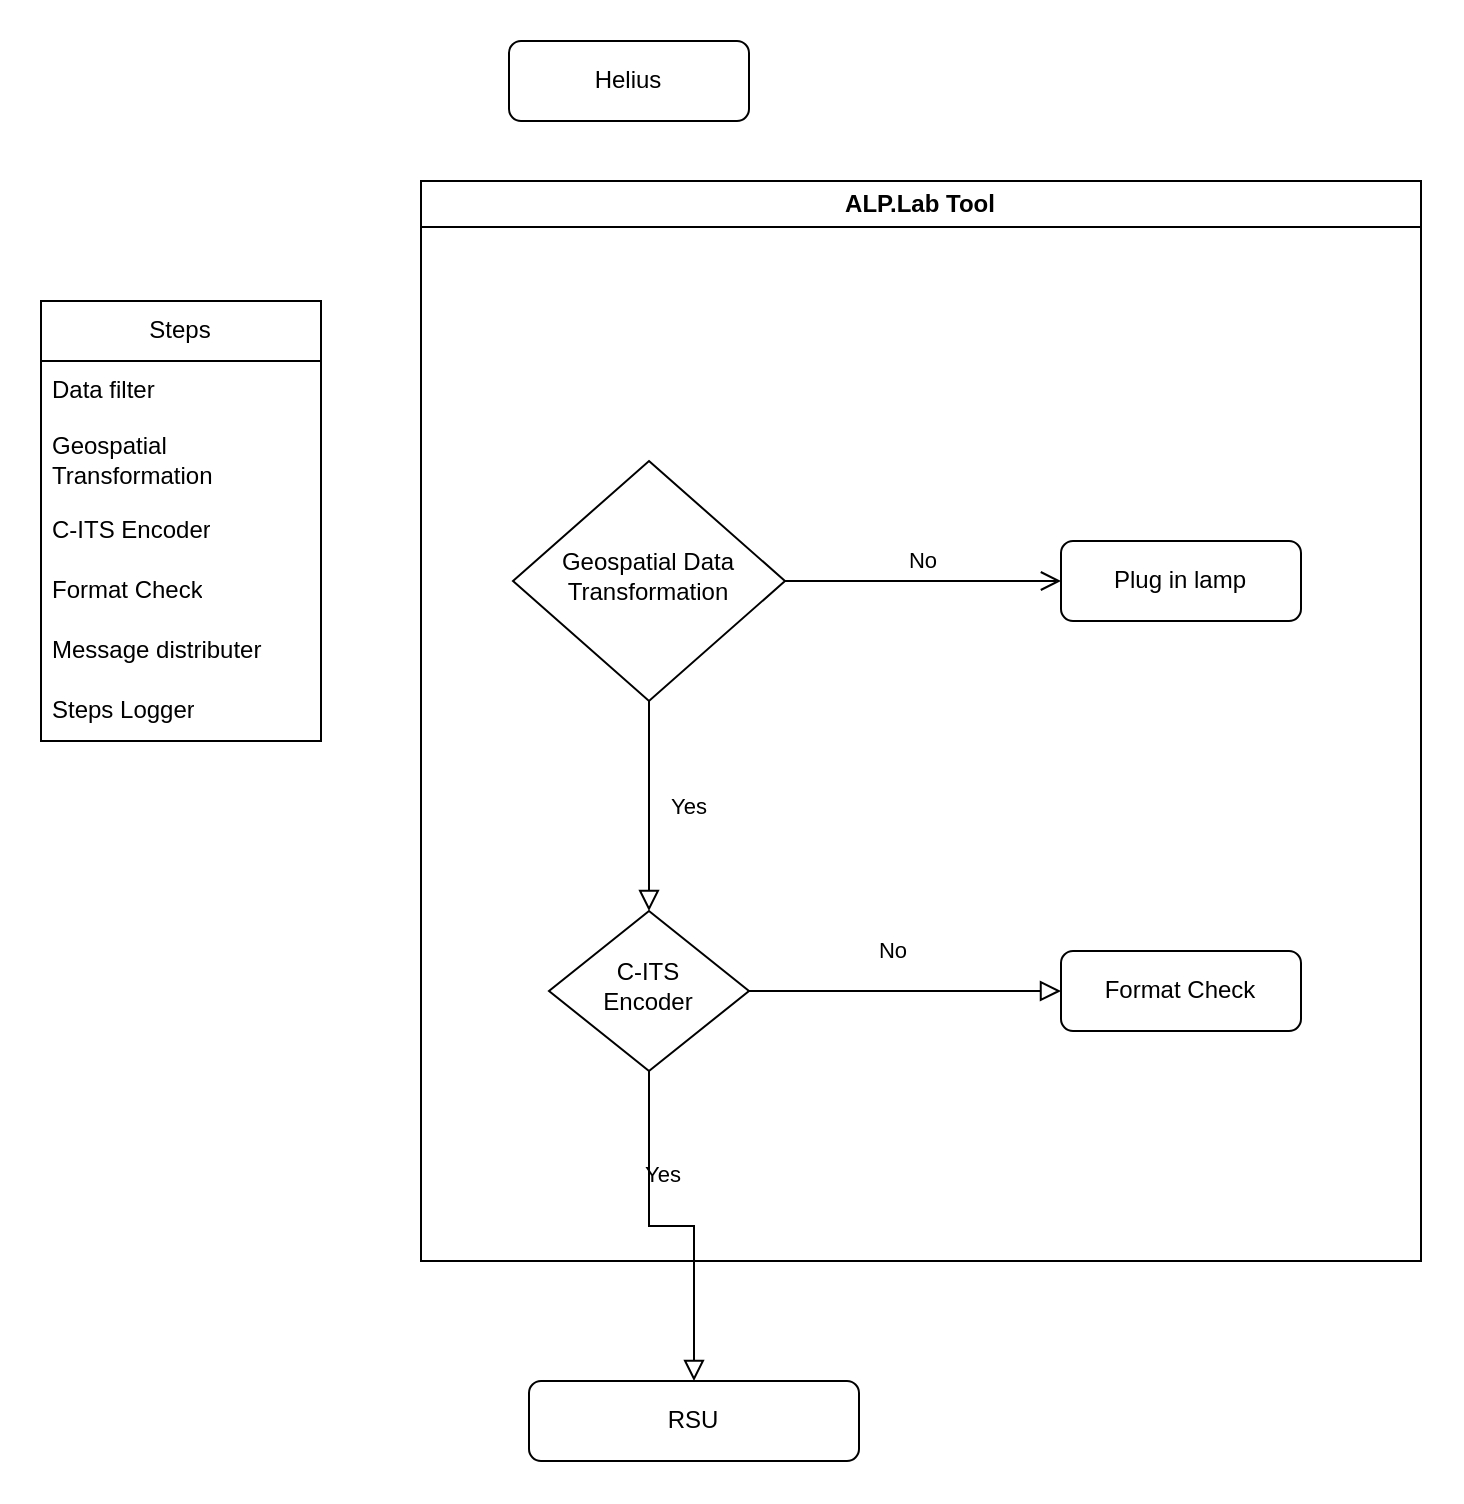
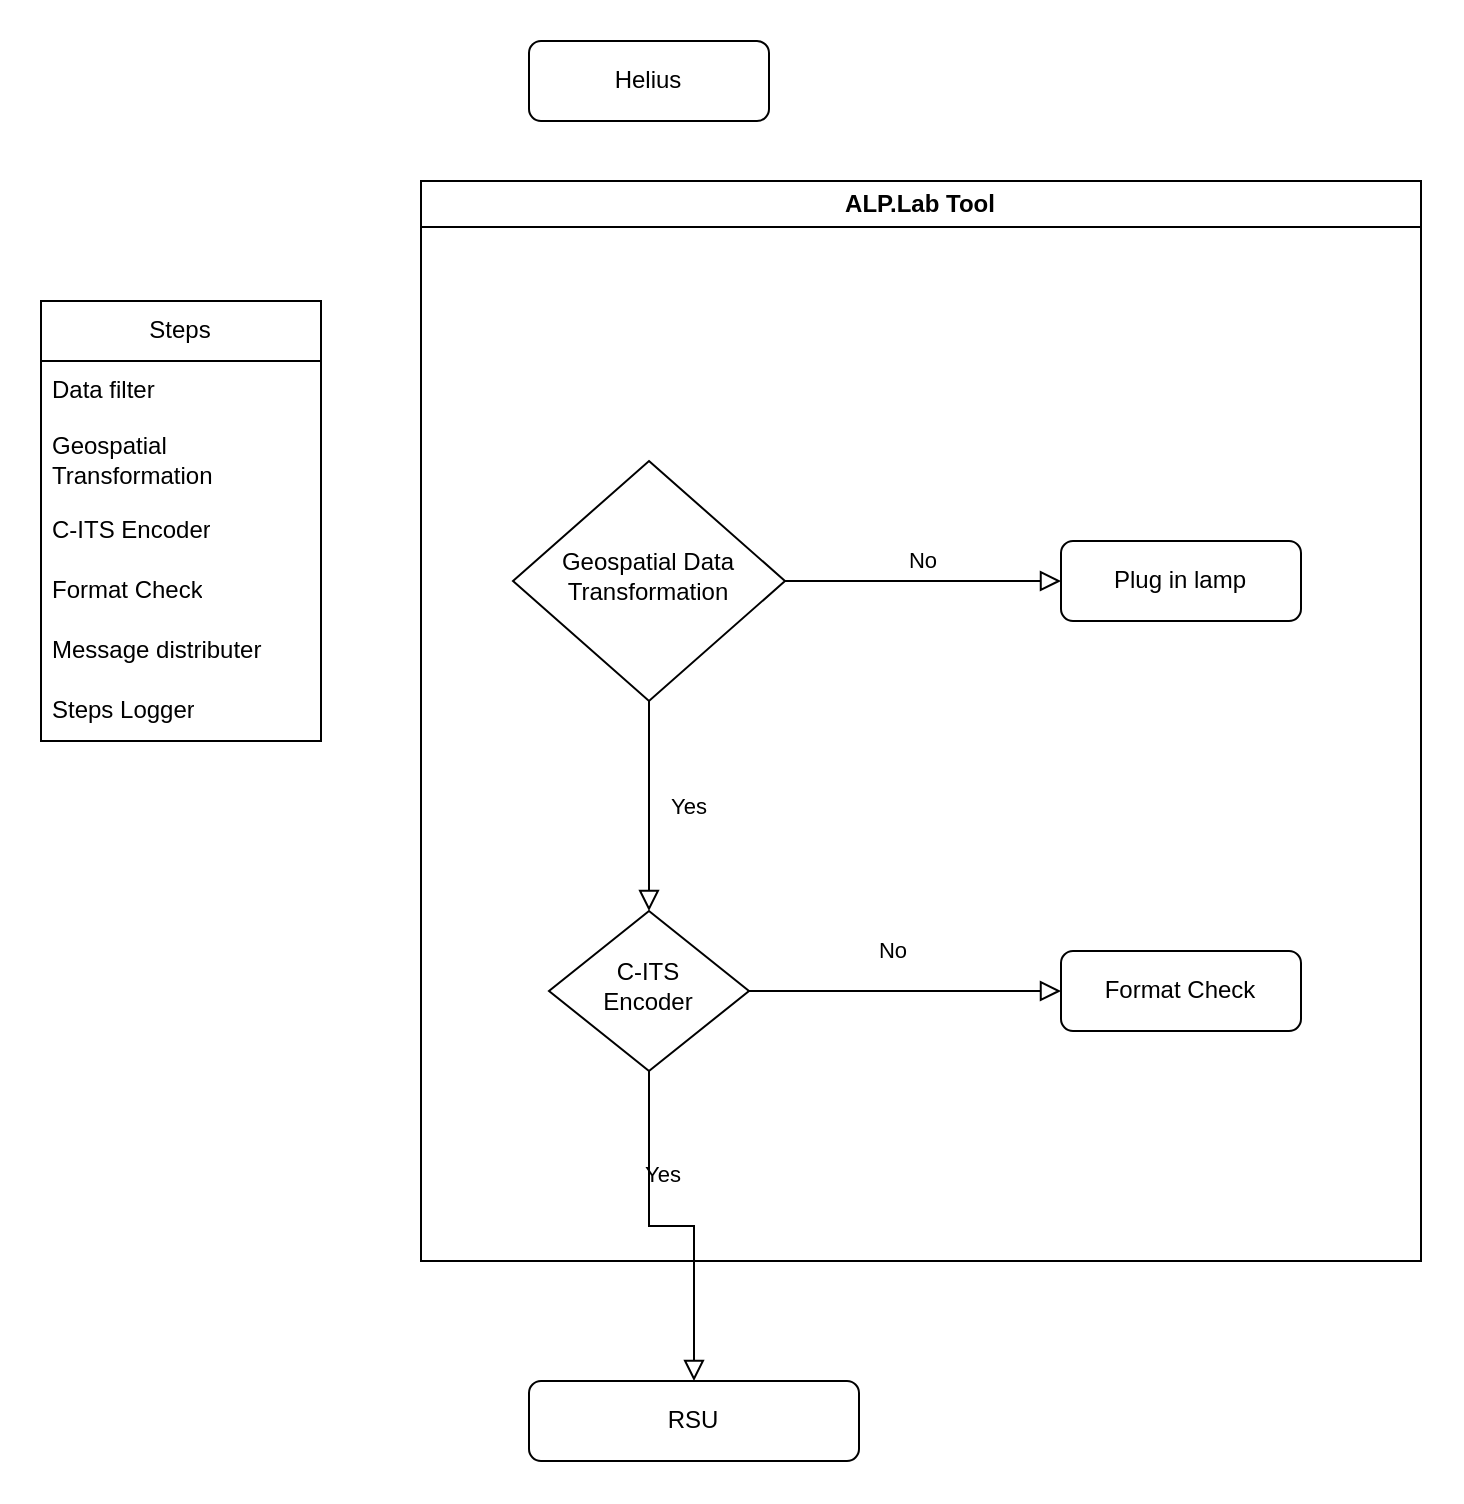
node "Helius": moved (629, 81) -> (649, 81)
edge "Geospatial Data Transformation" -> "Plug in lamp": arrowhead open -> block
